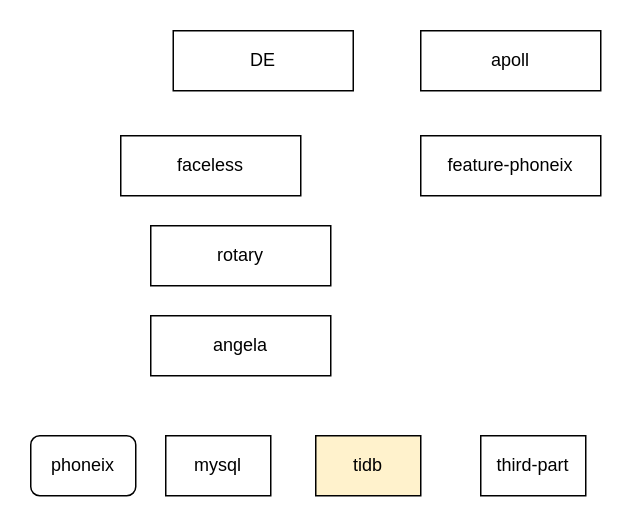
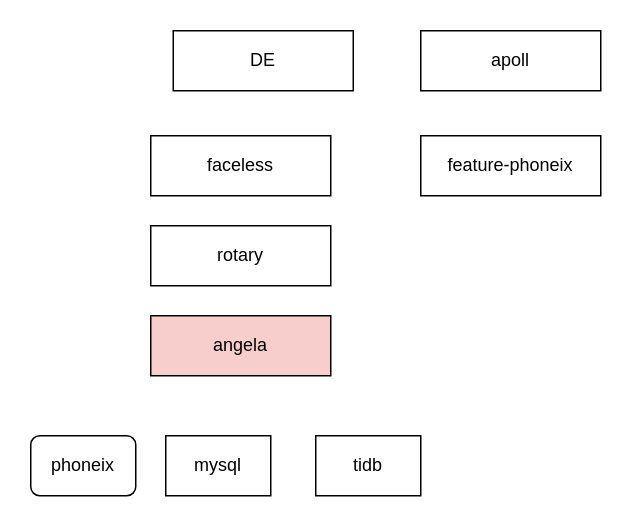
node "faceless": moved (211, 166) -> (241, 166)
node "angela": fillcolor #ffffff -> #f8cecc
node "tidb": fillcolor #fff2cc -> #ffffff
node "third-part": removed
